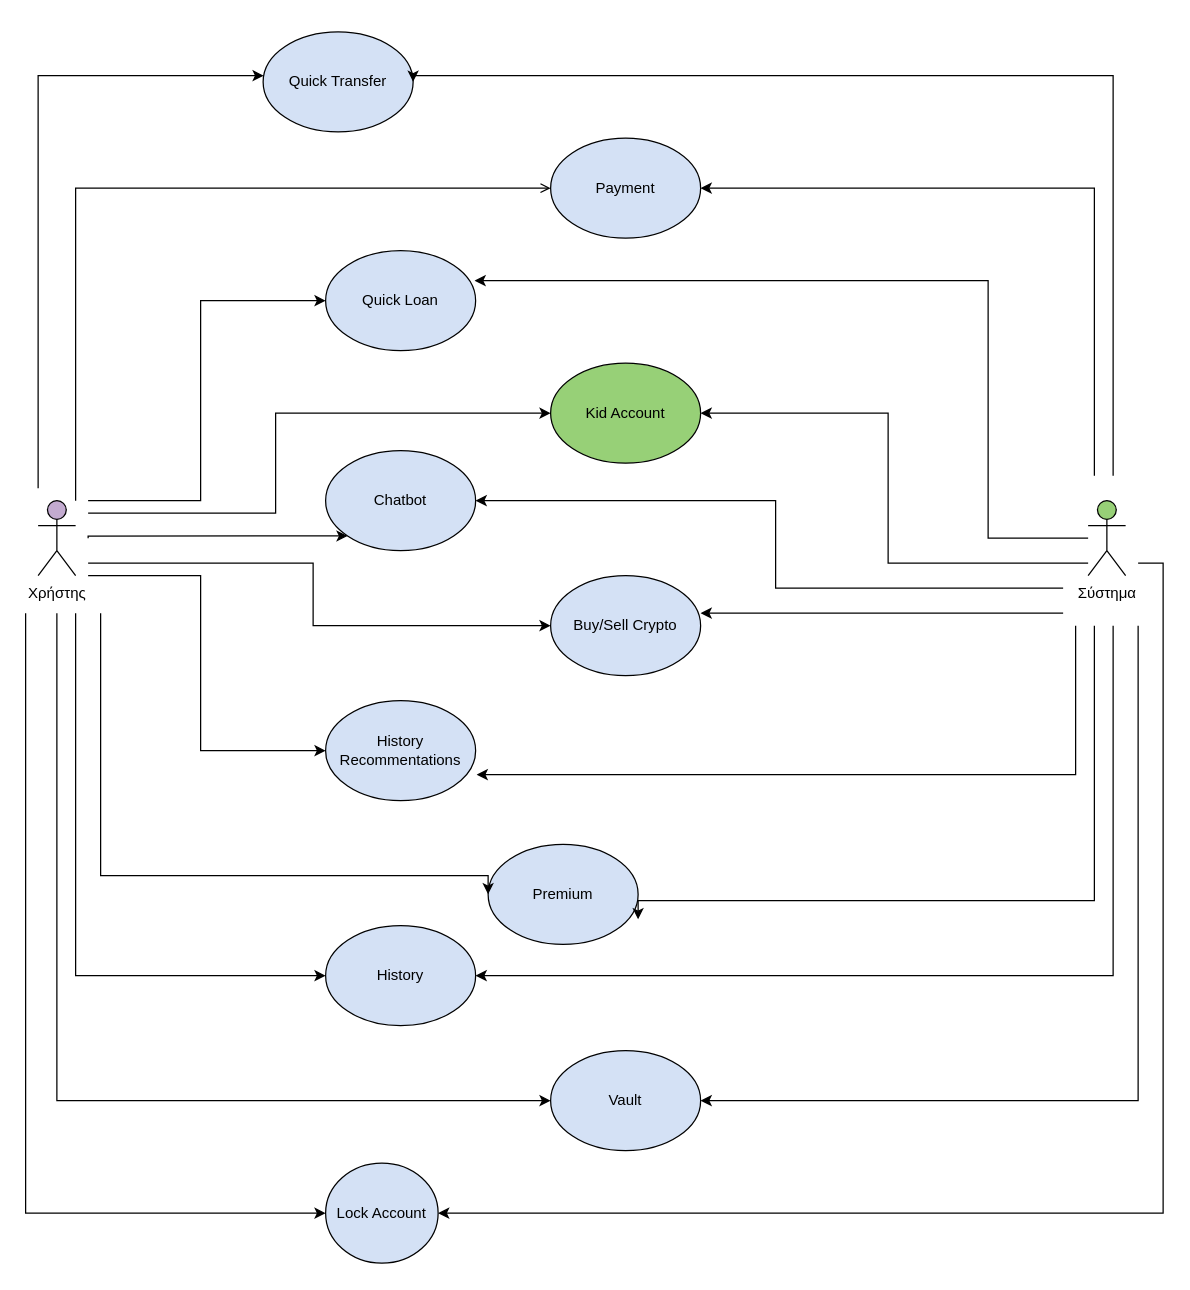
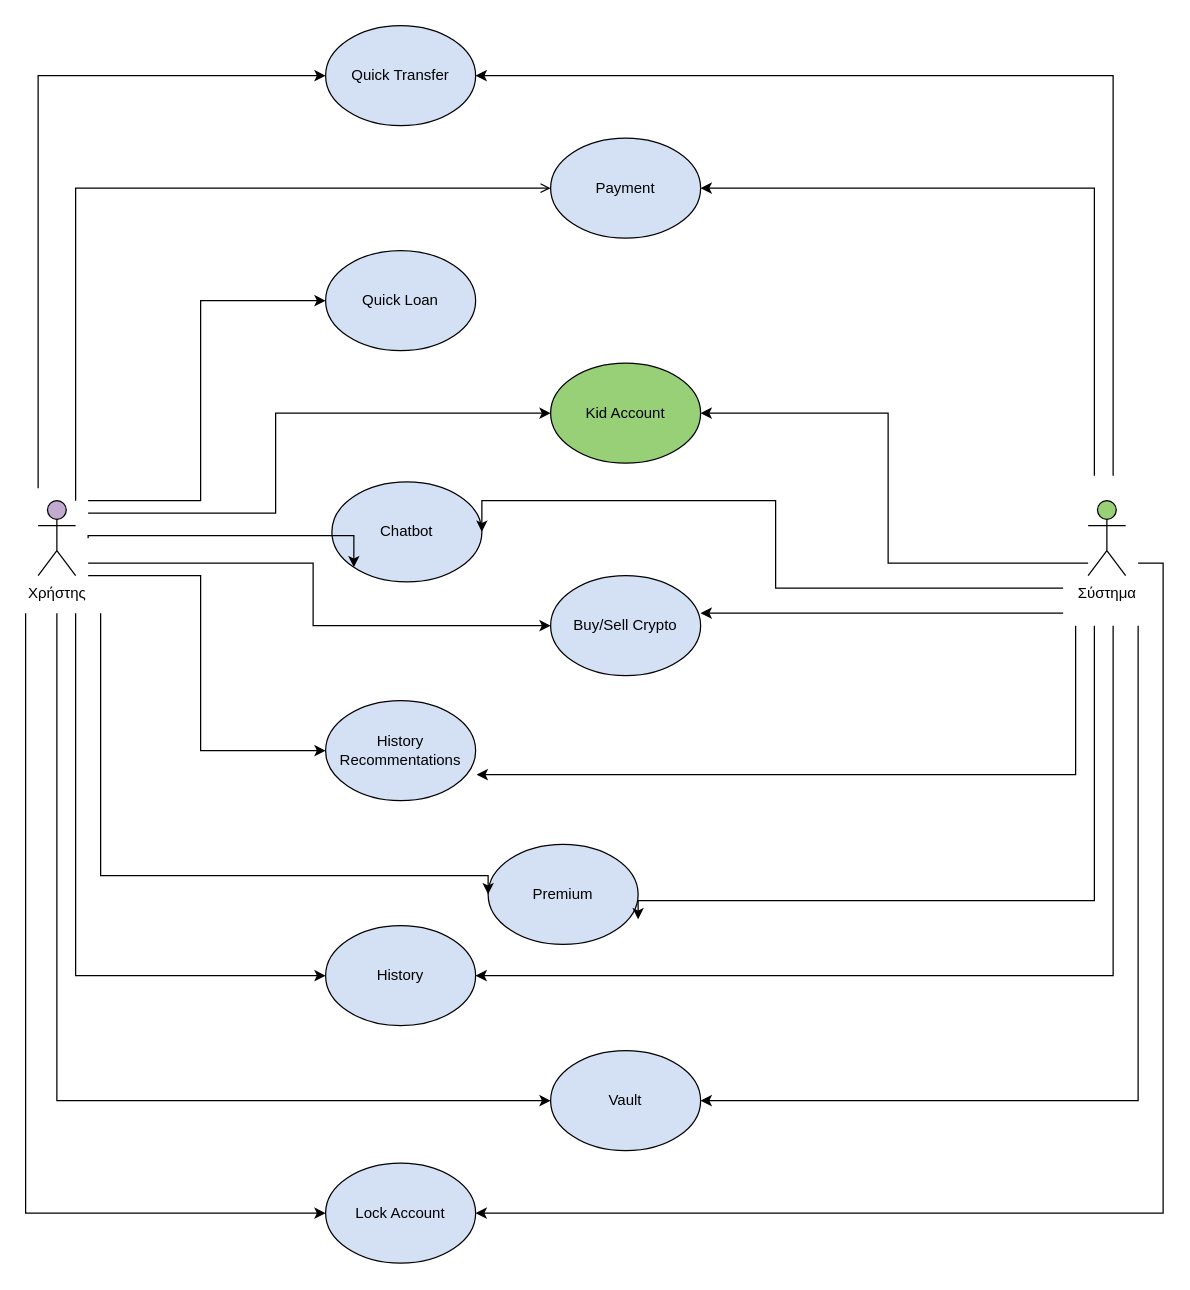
node "Quick Transfer": moved (338, 82) -> (401, 76)
edge "Σύστημα" -> "Quick Loan": removed
node "Chatbot": moved (401, 501) -> (407, 532)
node "Lock Account": size 113x100 -> 150x100
